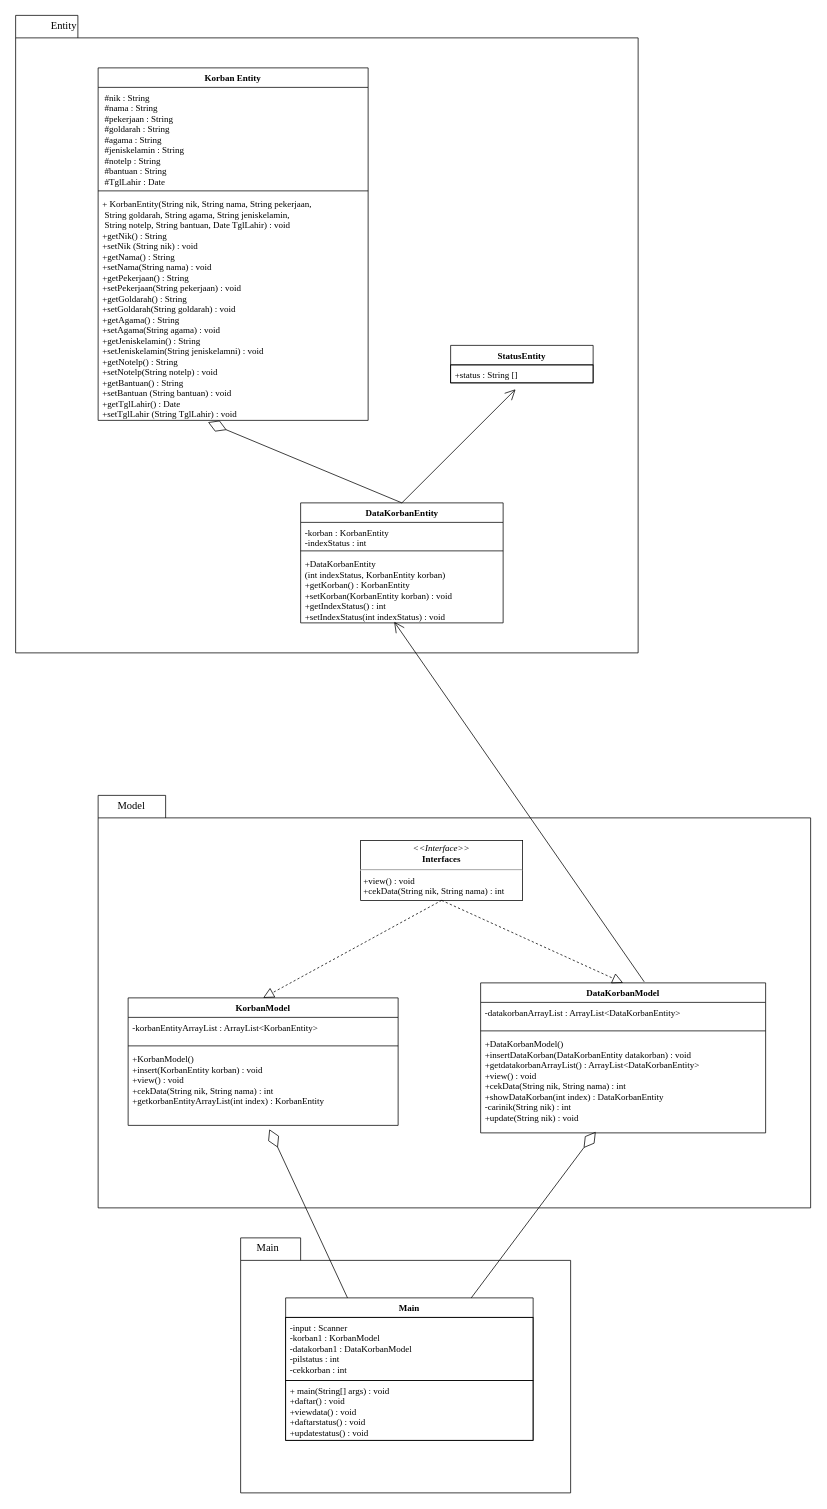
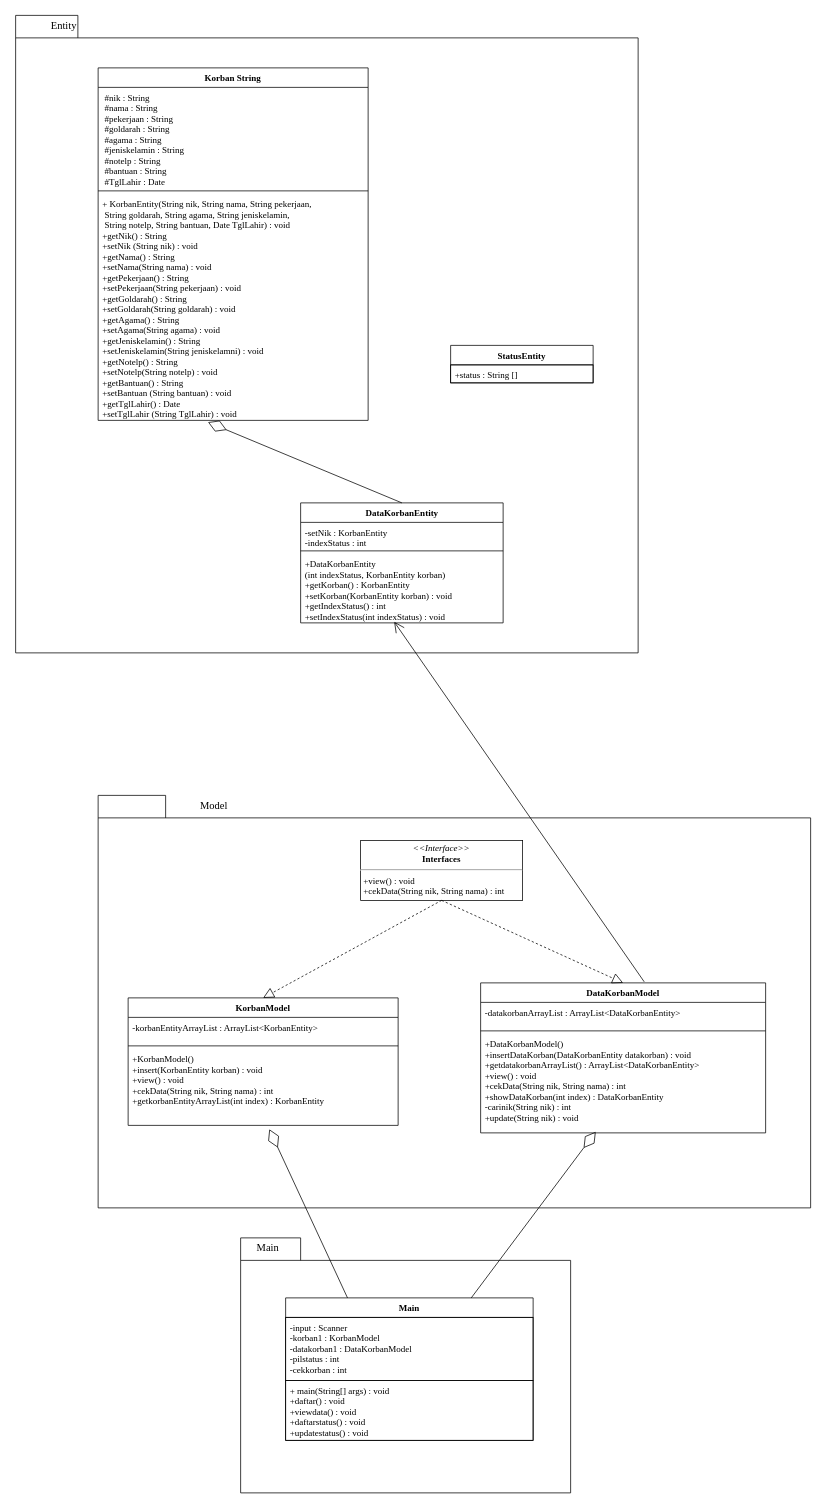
node "Korban Entity": label "Korban Entity" -> "Korban String"
edge "DataKorbanEntity" -> "+status : String []": removed
node "-korban : KorbanEntity -indexStatus : int": label "-korban : KorbanEntity -indexStatus : int" -> "-setNik : KorbanEntity -indexStatus : int"
node "Model": moved (131, 807) -> (213, 807)
